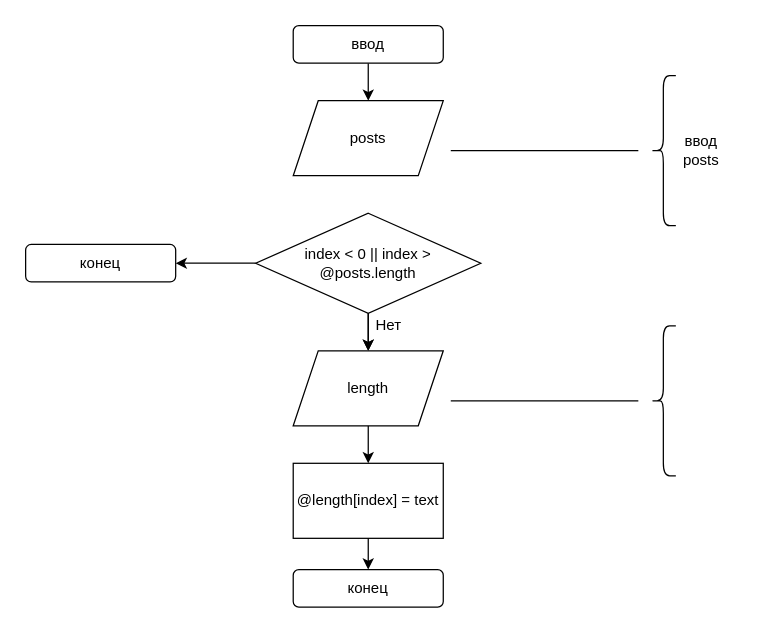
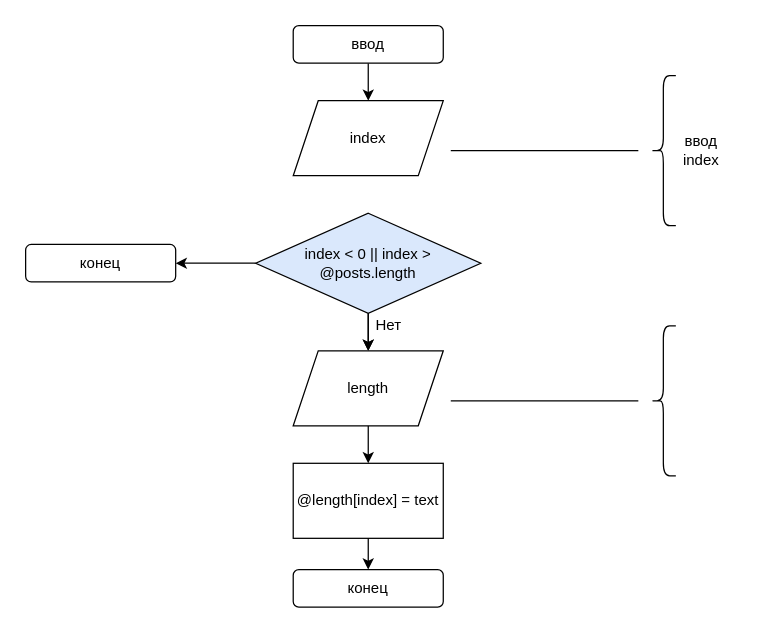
node "posts": label "posts" -> "index"
node "ввод posts": label "ввод posts" -> "ввод index"
node "index < 0 || index > @posts.length": fillcolor #ffffff -> #dae8fc
